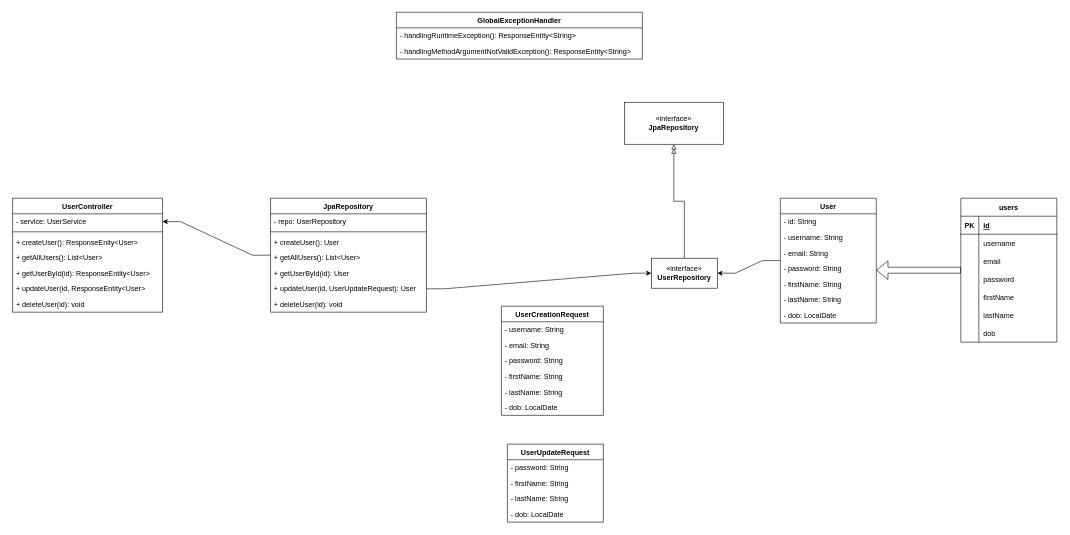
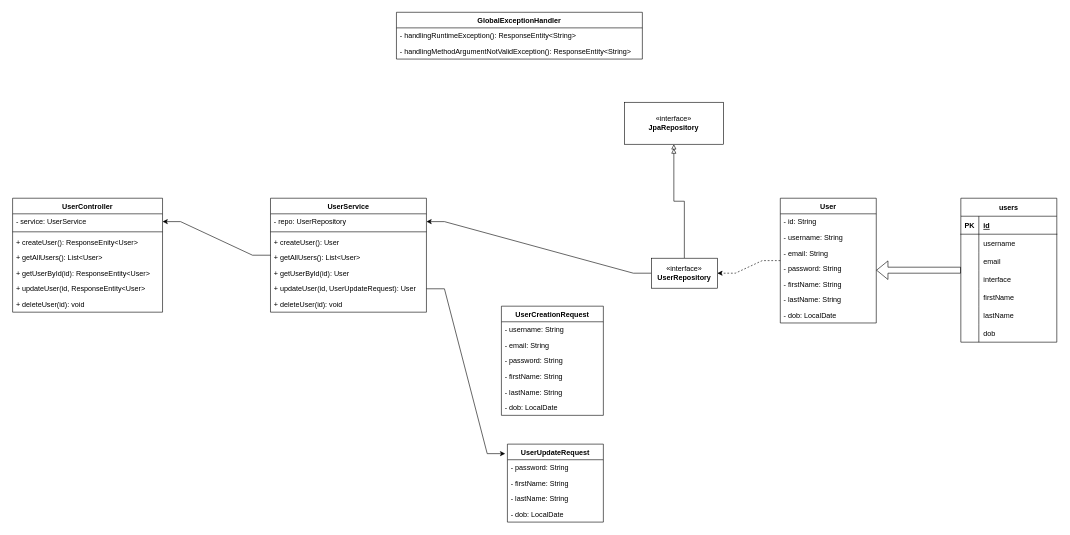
node "JpaRepository": label "JpaRepository" -> "UserService"
edge "«interface» UserRepository" -> "- repo: UserRepository": added
edge "User" -> "«interface» UserRepository": style solid -> dashed
node "password": label "password" -> "interface"
edge "+ updateUser(id, UserUpdateRequest): User" -> "«interface» UserRepository": now "+ updateUser(id, UserUpdateRequest): User" -> "UserUpdateRequest"
